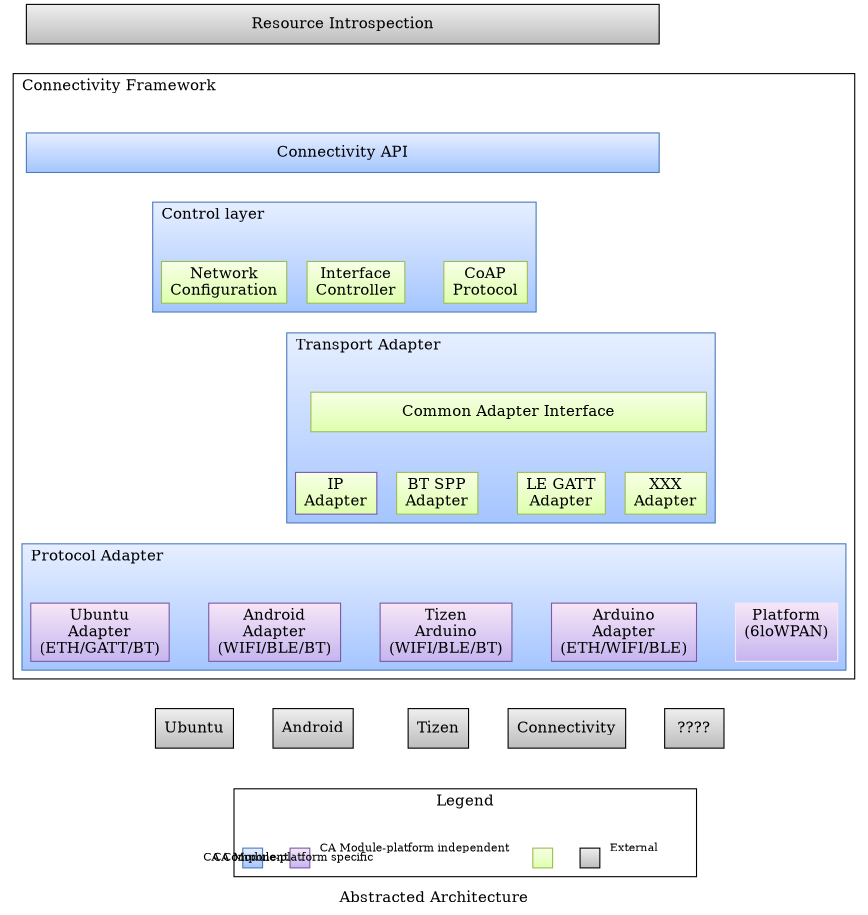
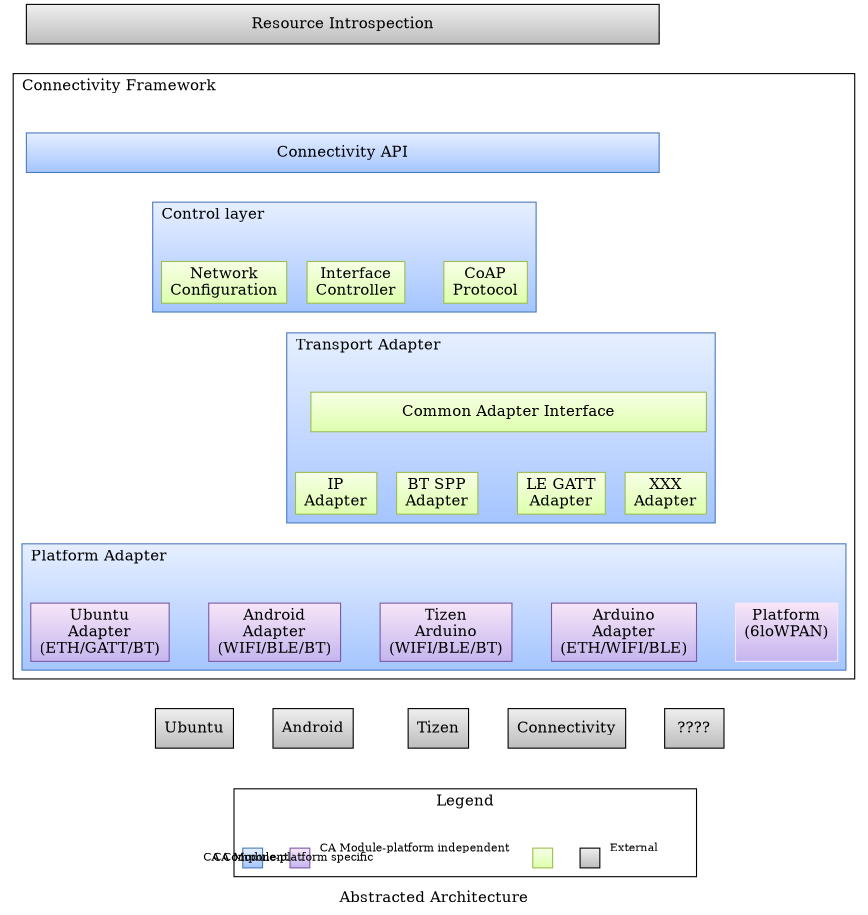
node "IP Adapter": color #7b5aa5 -> #9cbd52
cluster "Protocol Adapter": label "Protocol Adapter" -> "Platform Adapter"
